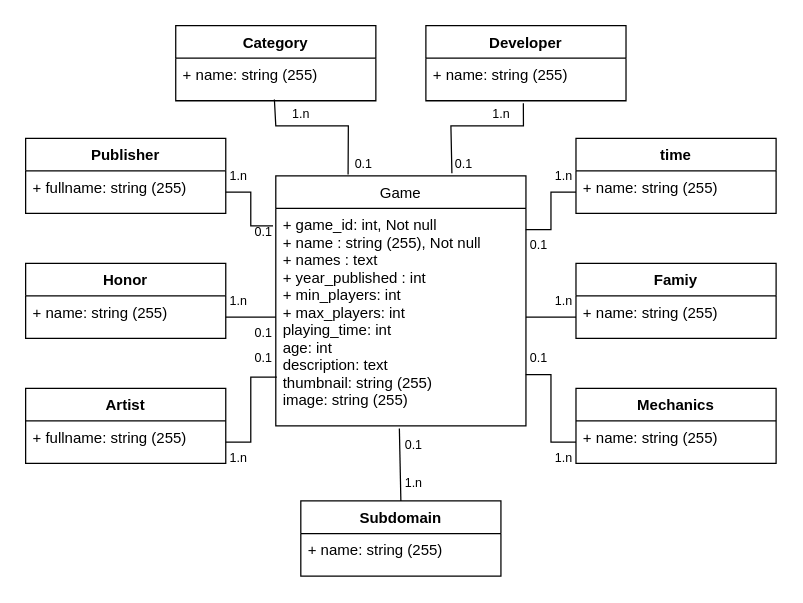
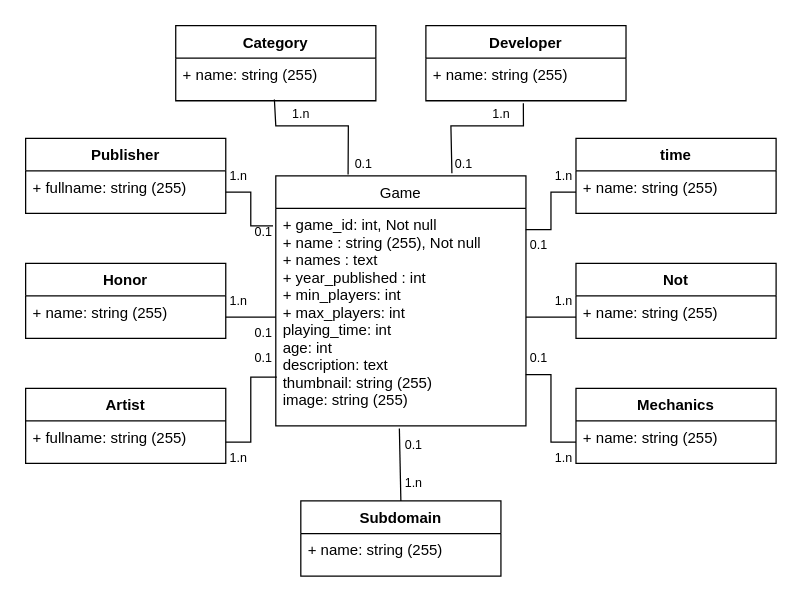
node "Famiy": label "Famiy" -> "Not"
